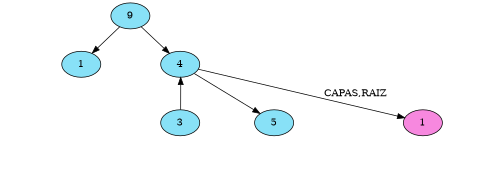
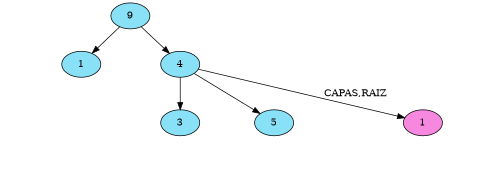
edge "3" -> "4": reversed
